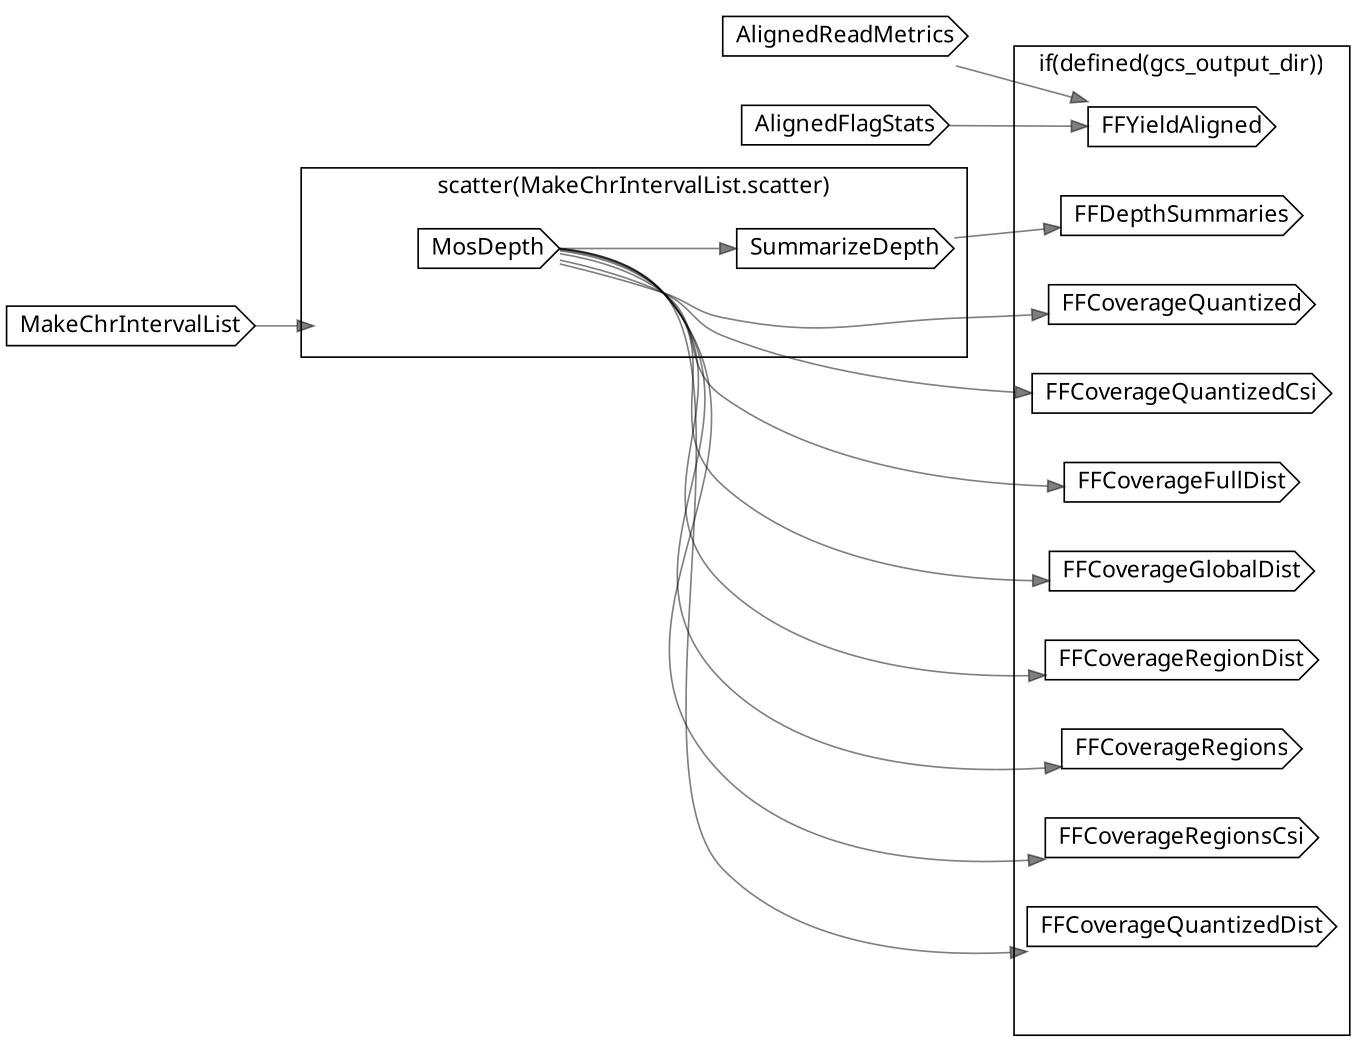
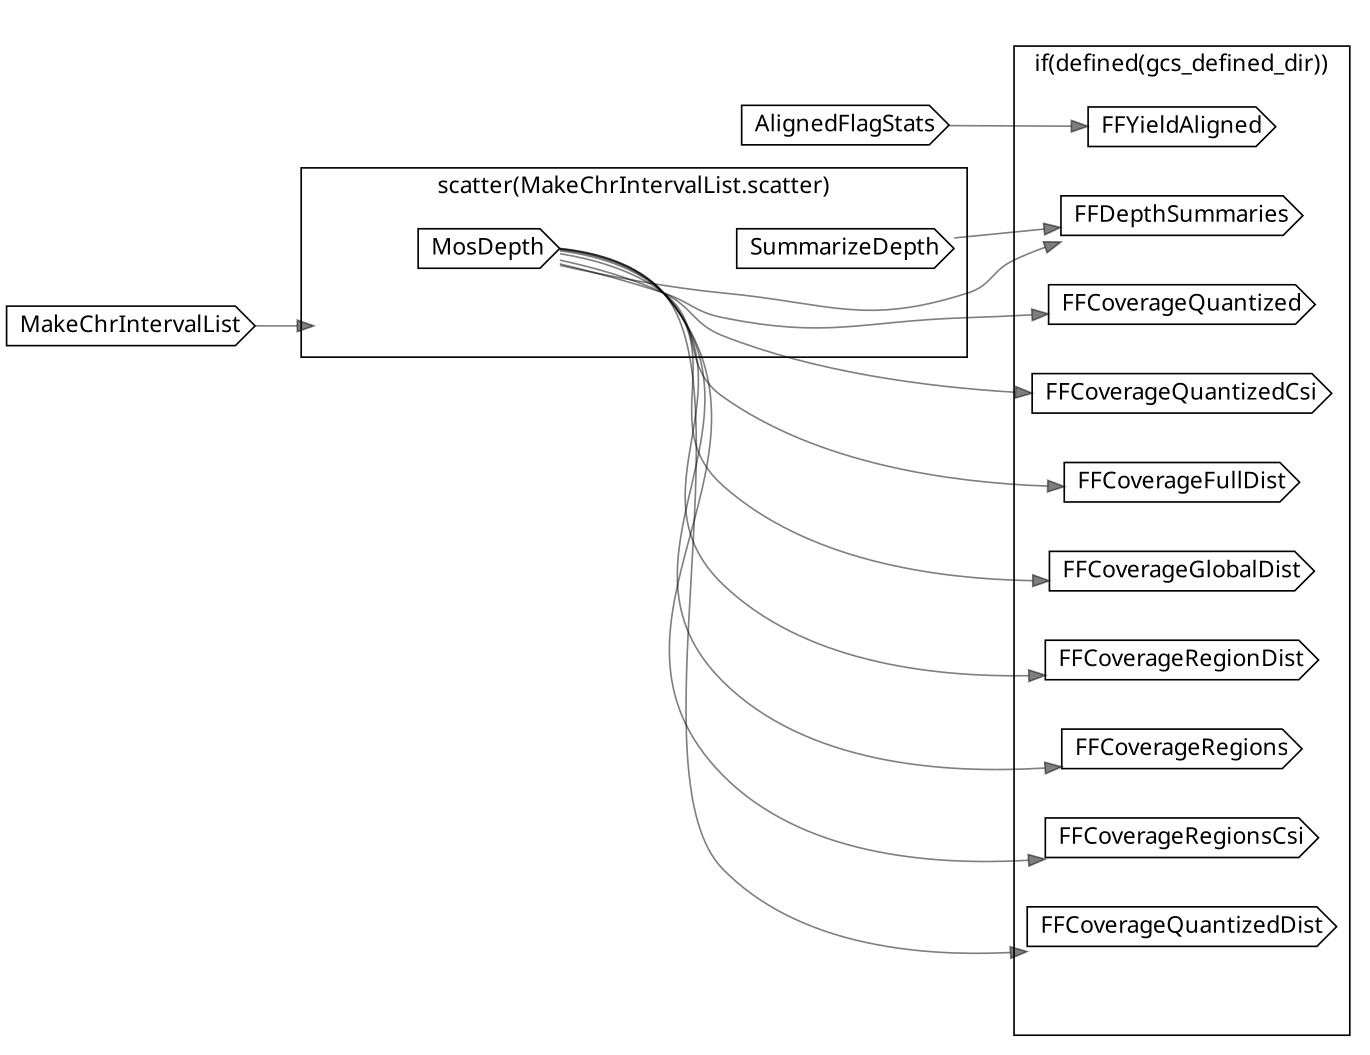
node "AlignedReadMetrics": removed
cluster "if(defined(gcs_output_dir))": label "if(defined(gcs_output_dir))" -> "if(defined(gcs_defined_dir))"
edge "MosDepth" -> "SummarizeDepth": now "MosDepth" -> "FFDepthSummaries"
